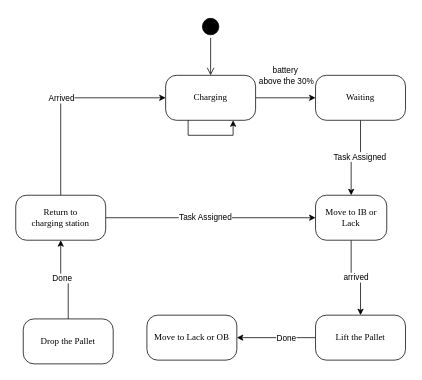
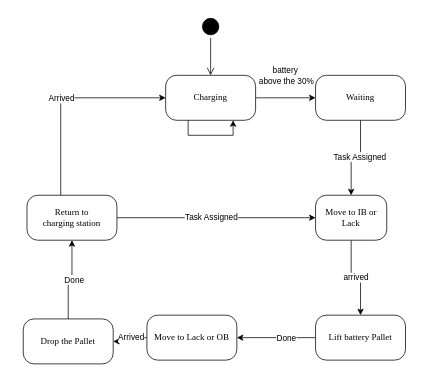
node "Return to charging station": moved (60, 218) -> (72, 218)
edge "Move to Lack or OB" -> "Drop the Pallet": added, label "Arrived"
node "Lift the Pallet": label "Lift the Pallet" -> "Lift battery Pallet"
